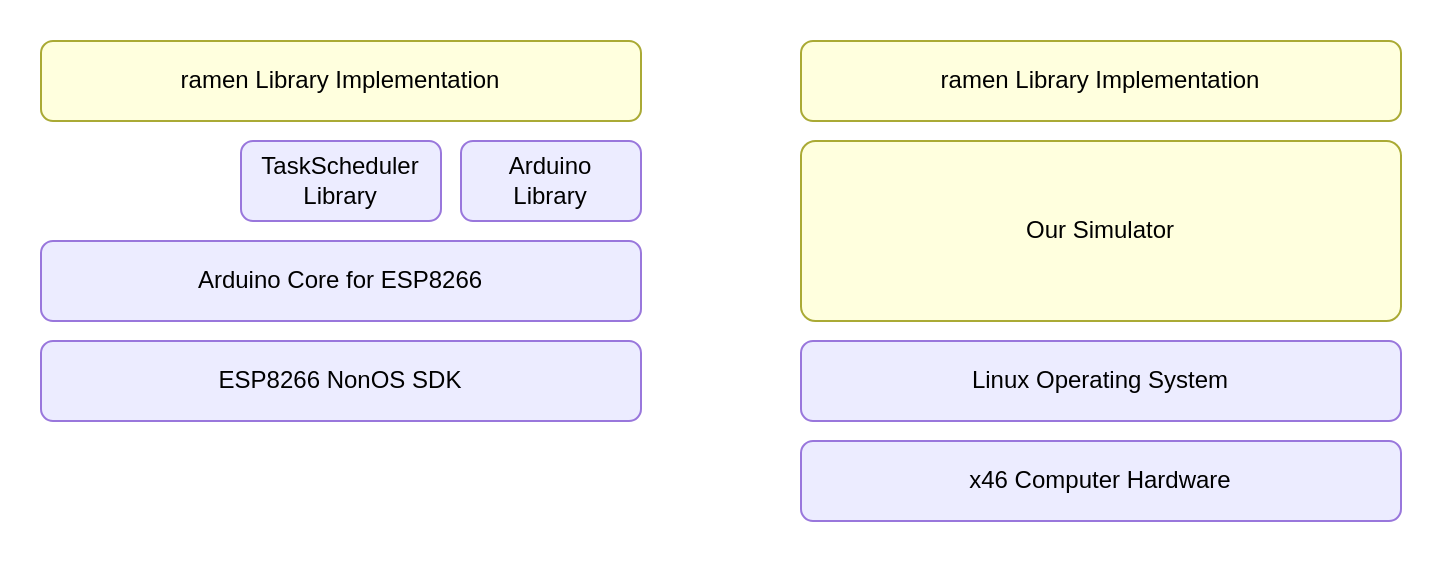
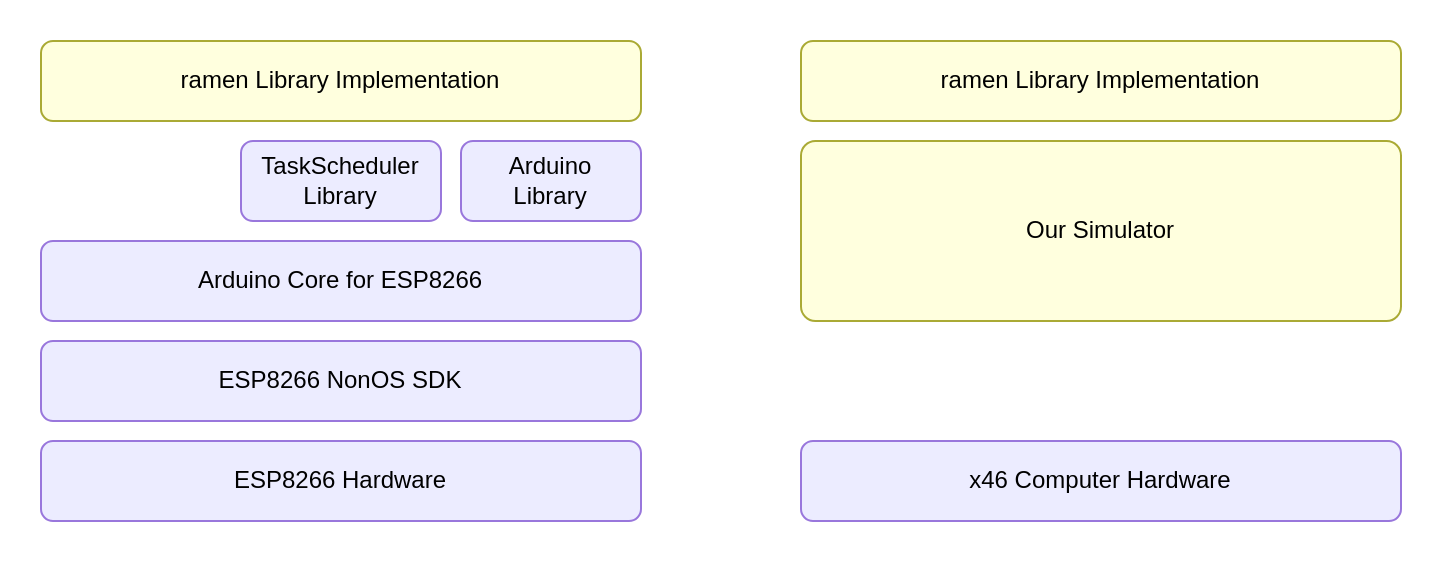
node "Linux Operating System": removed
node "ESP8266 Hardware": added
